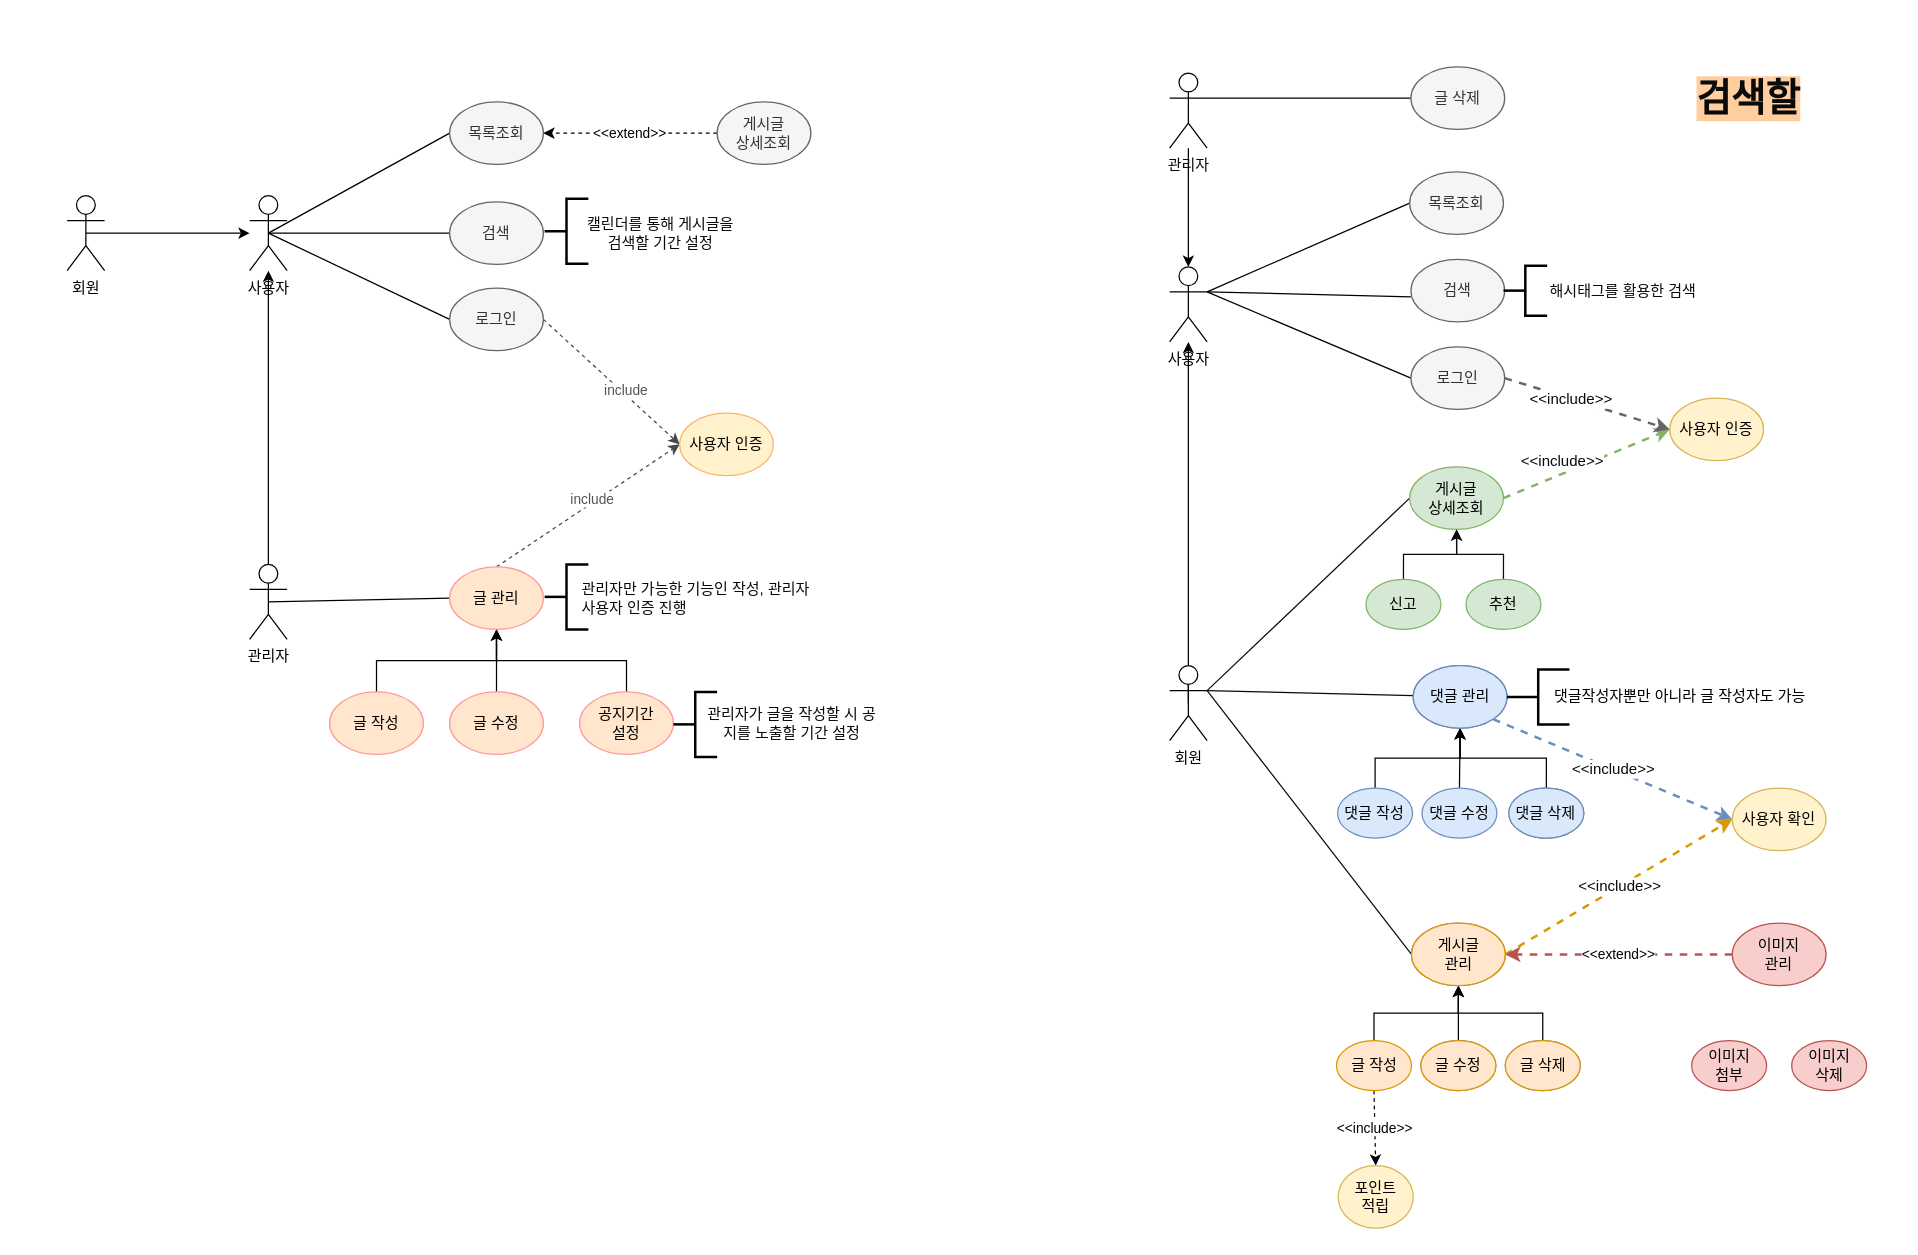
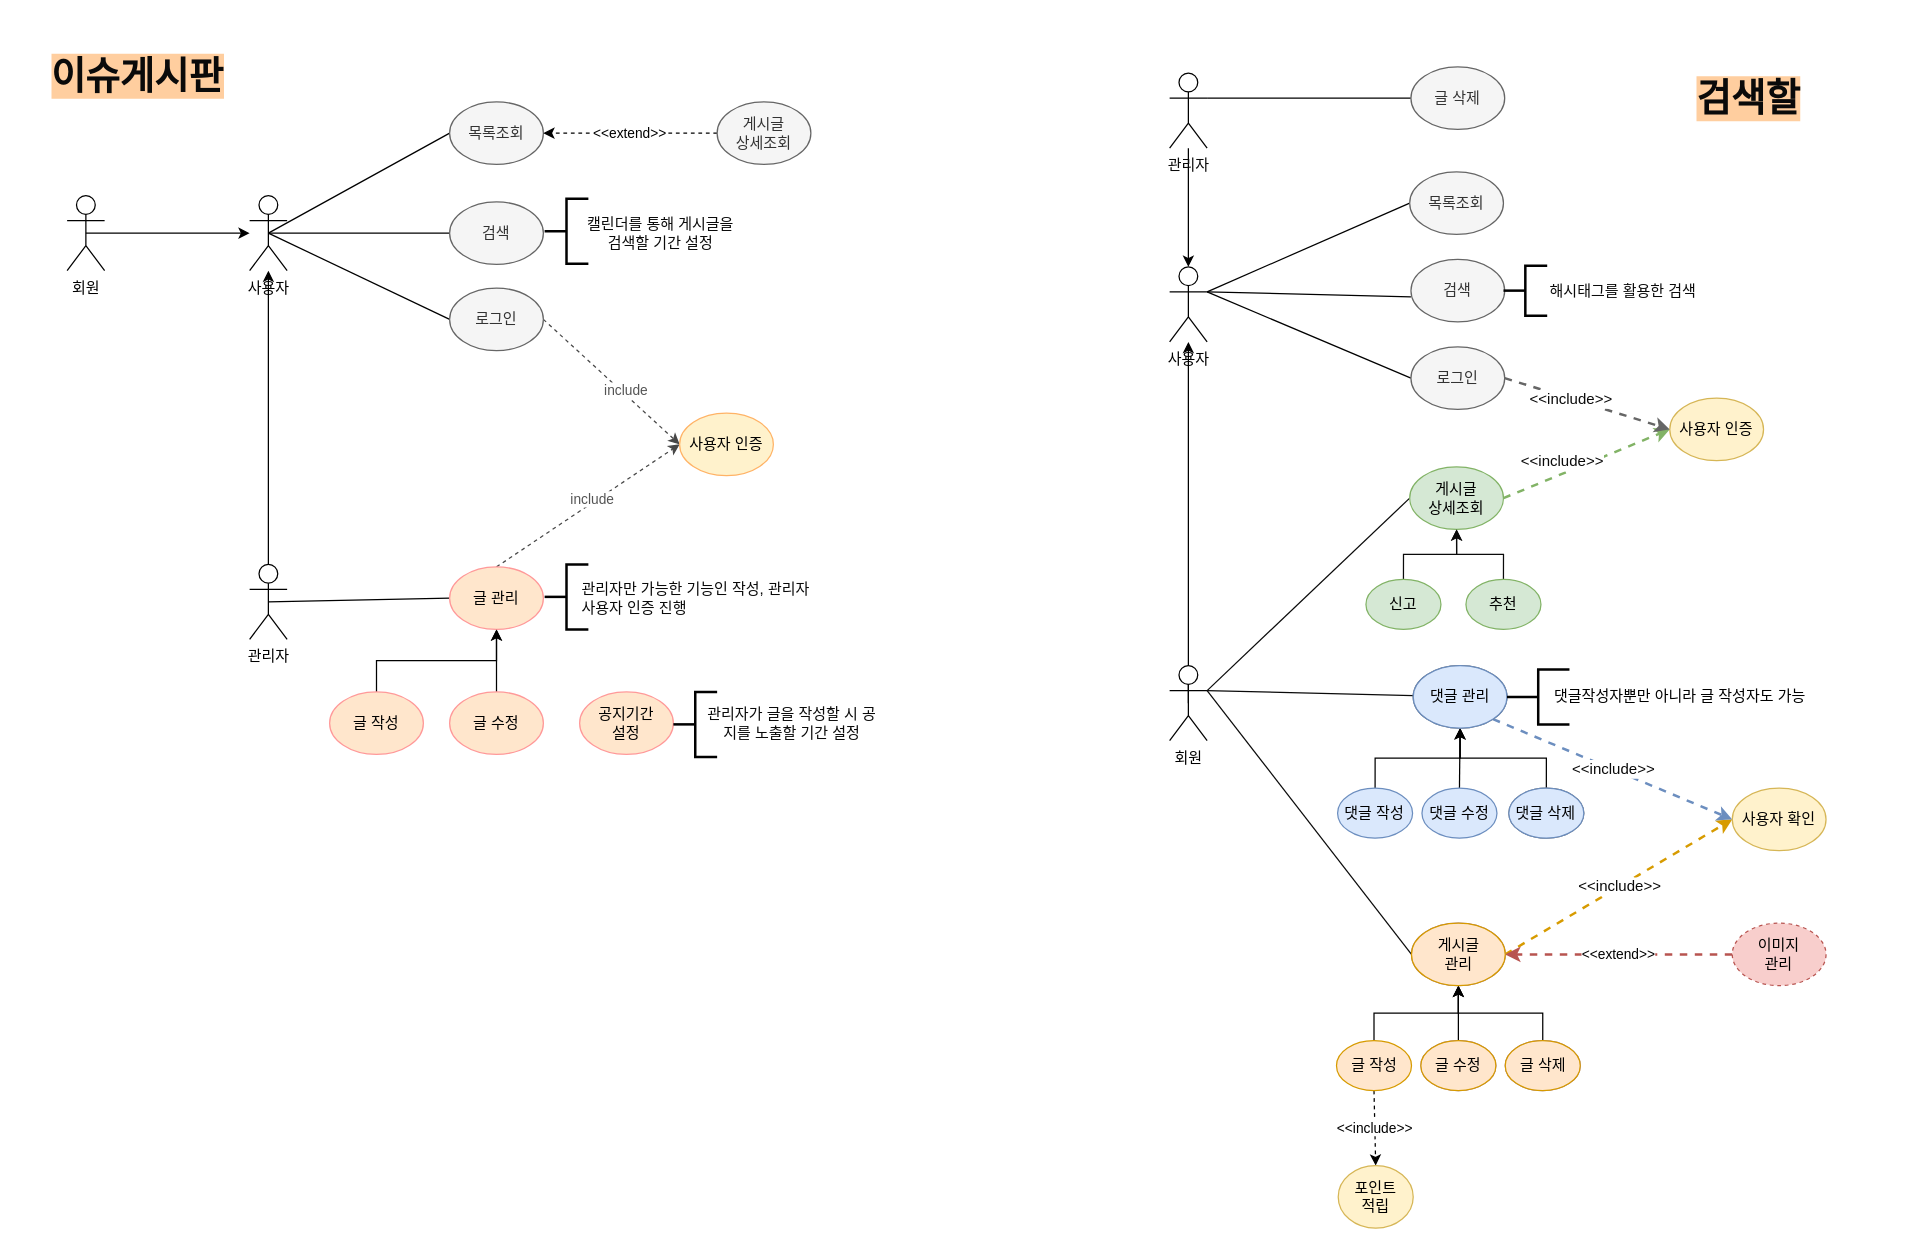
node "이슈게시판": added
edge "공지기간 설정" -> "글 관리": removed
node "이미지 관리": style solid -> dashed
node "이미지 첨부": removed
node "이미지 삭제": removed
